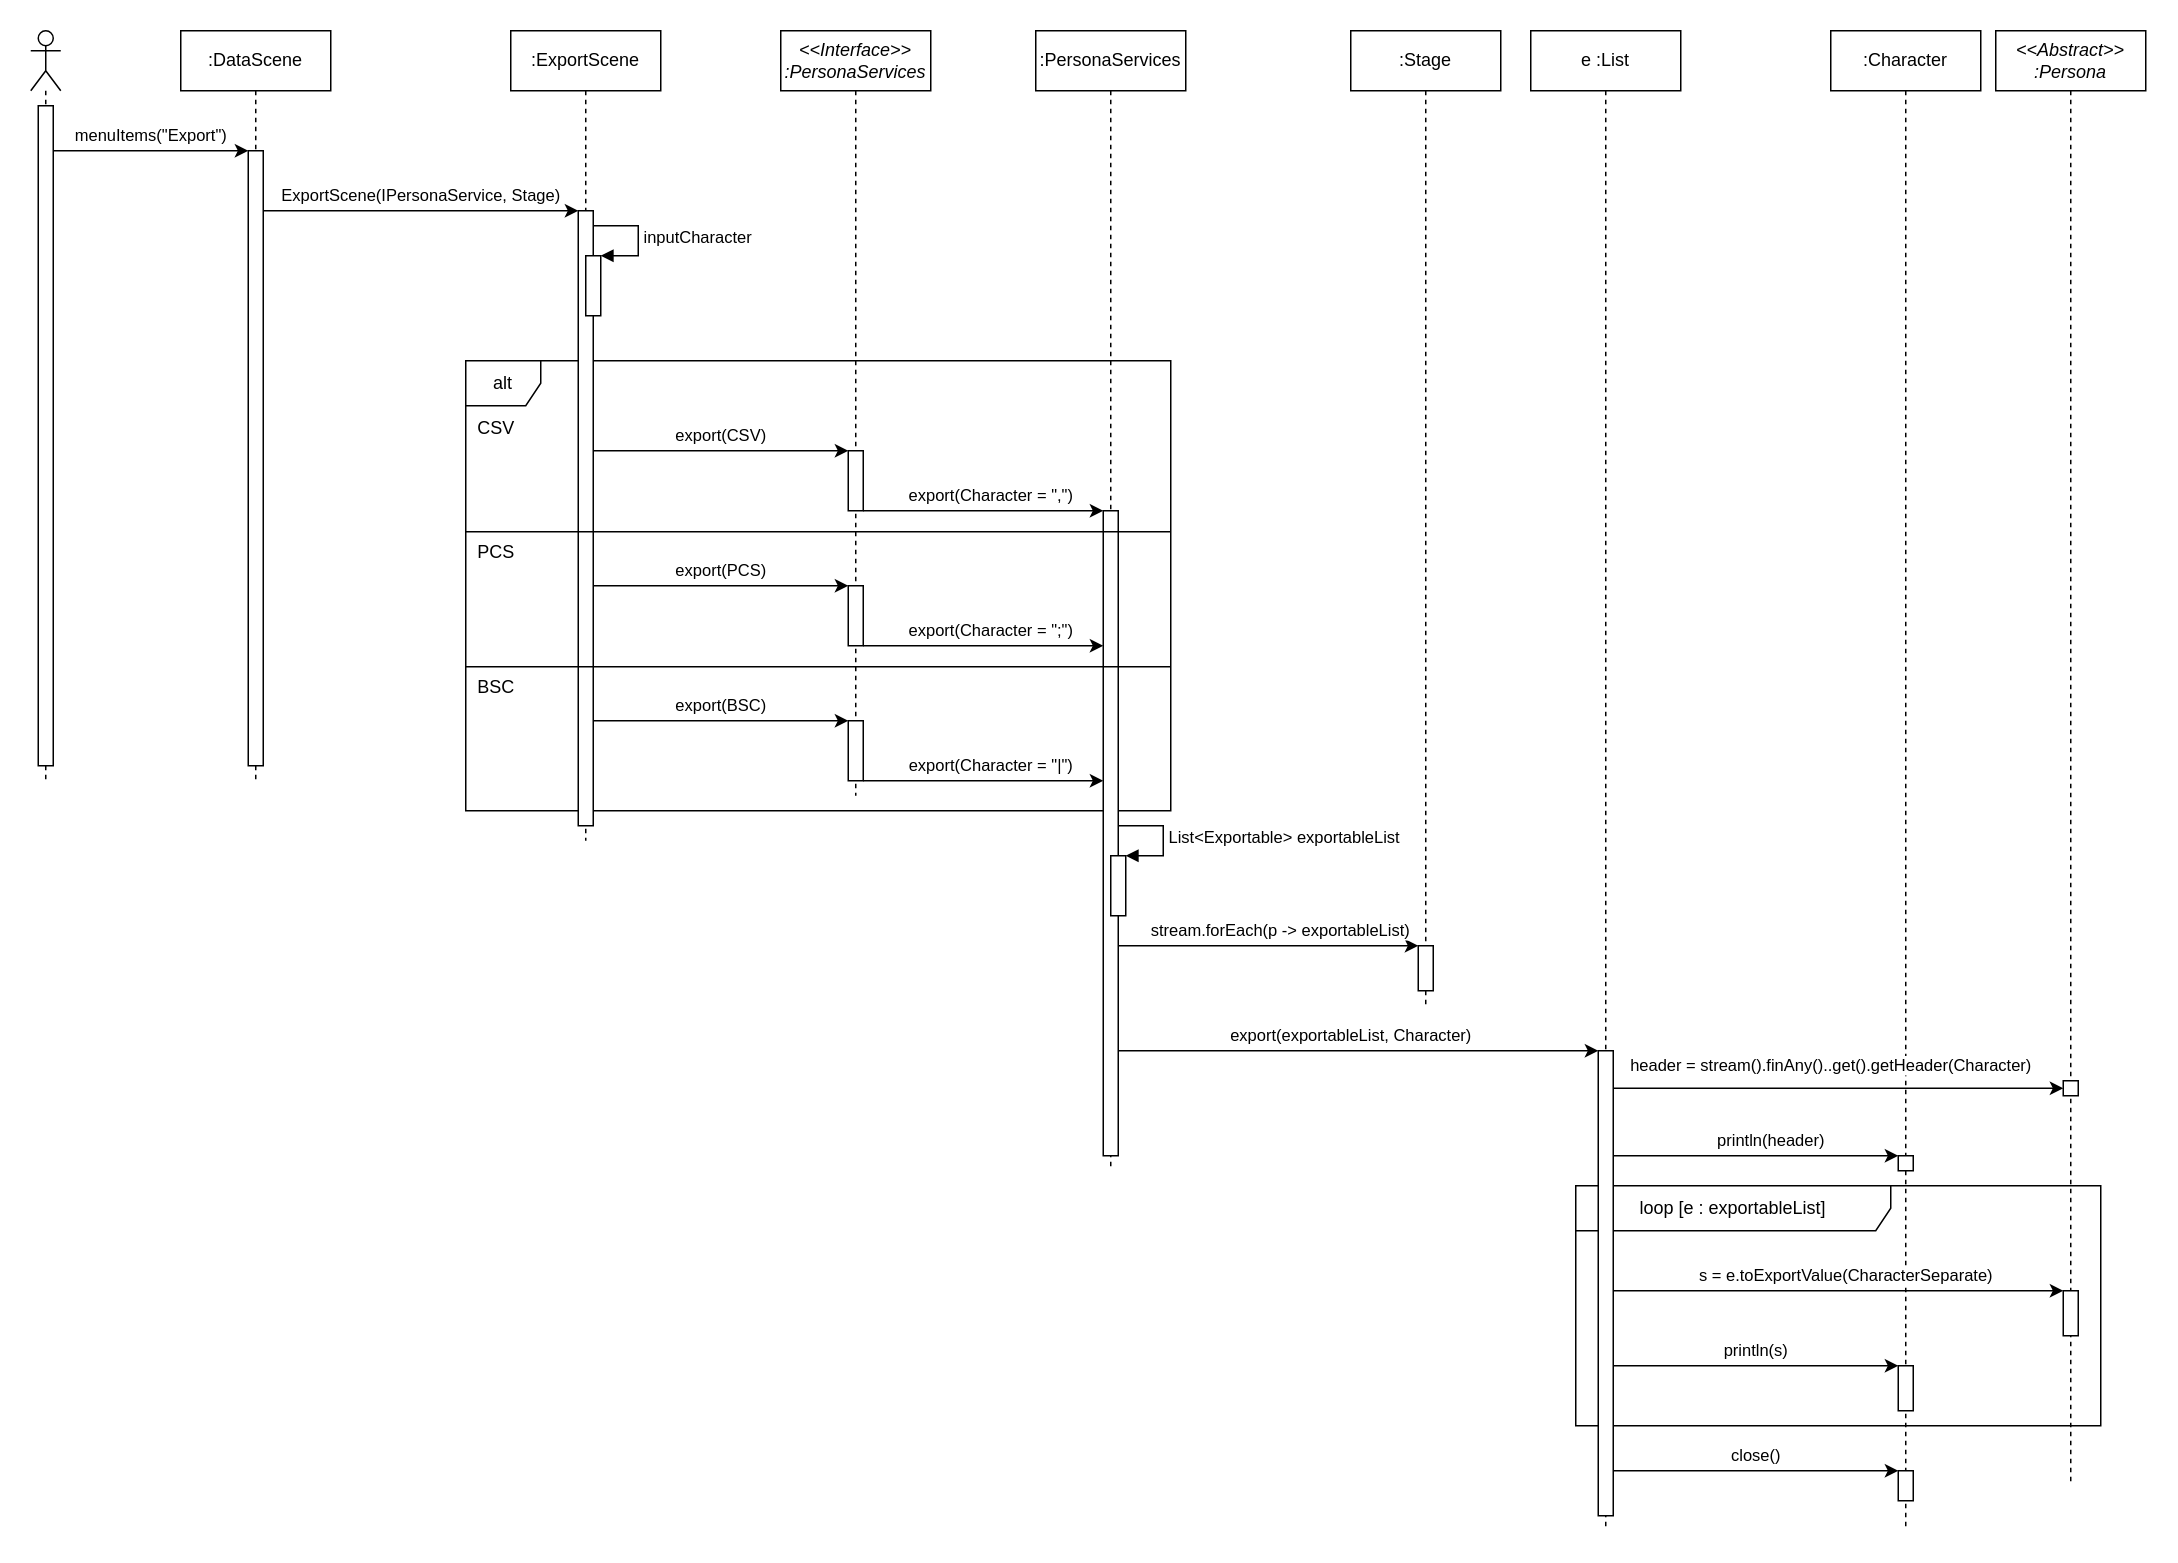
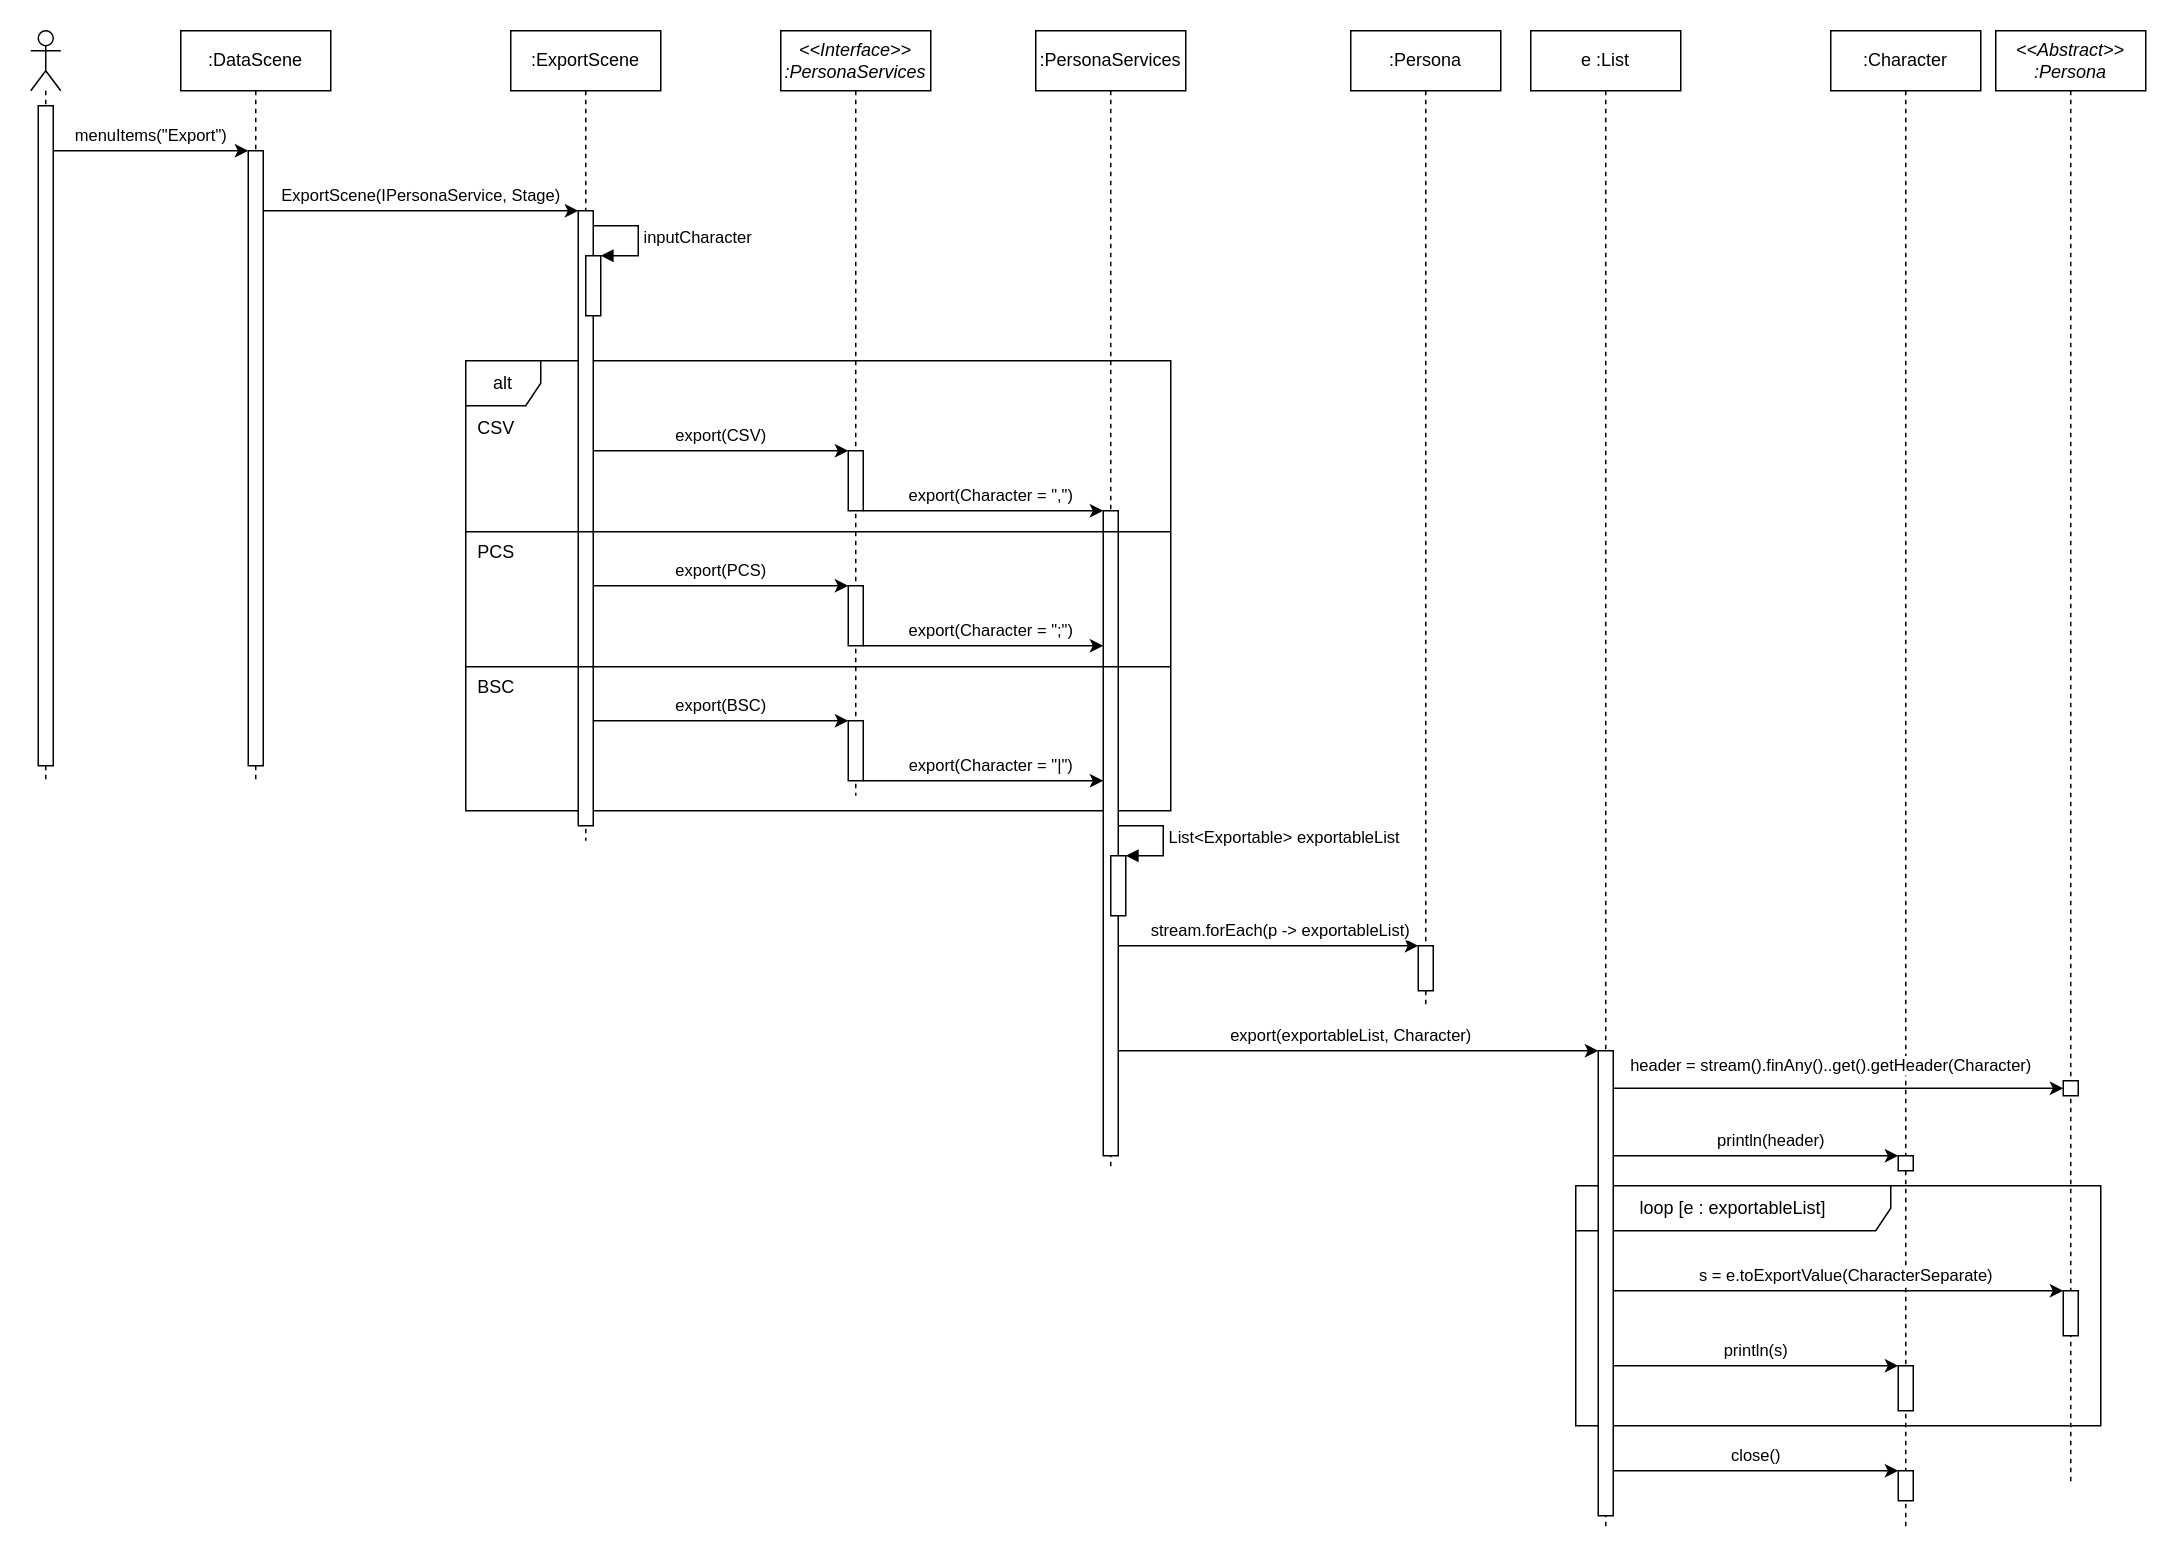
node ":Stage": label ":Stage" -> ":Persona"
